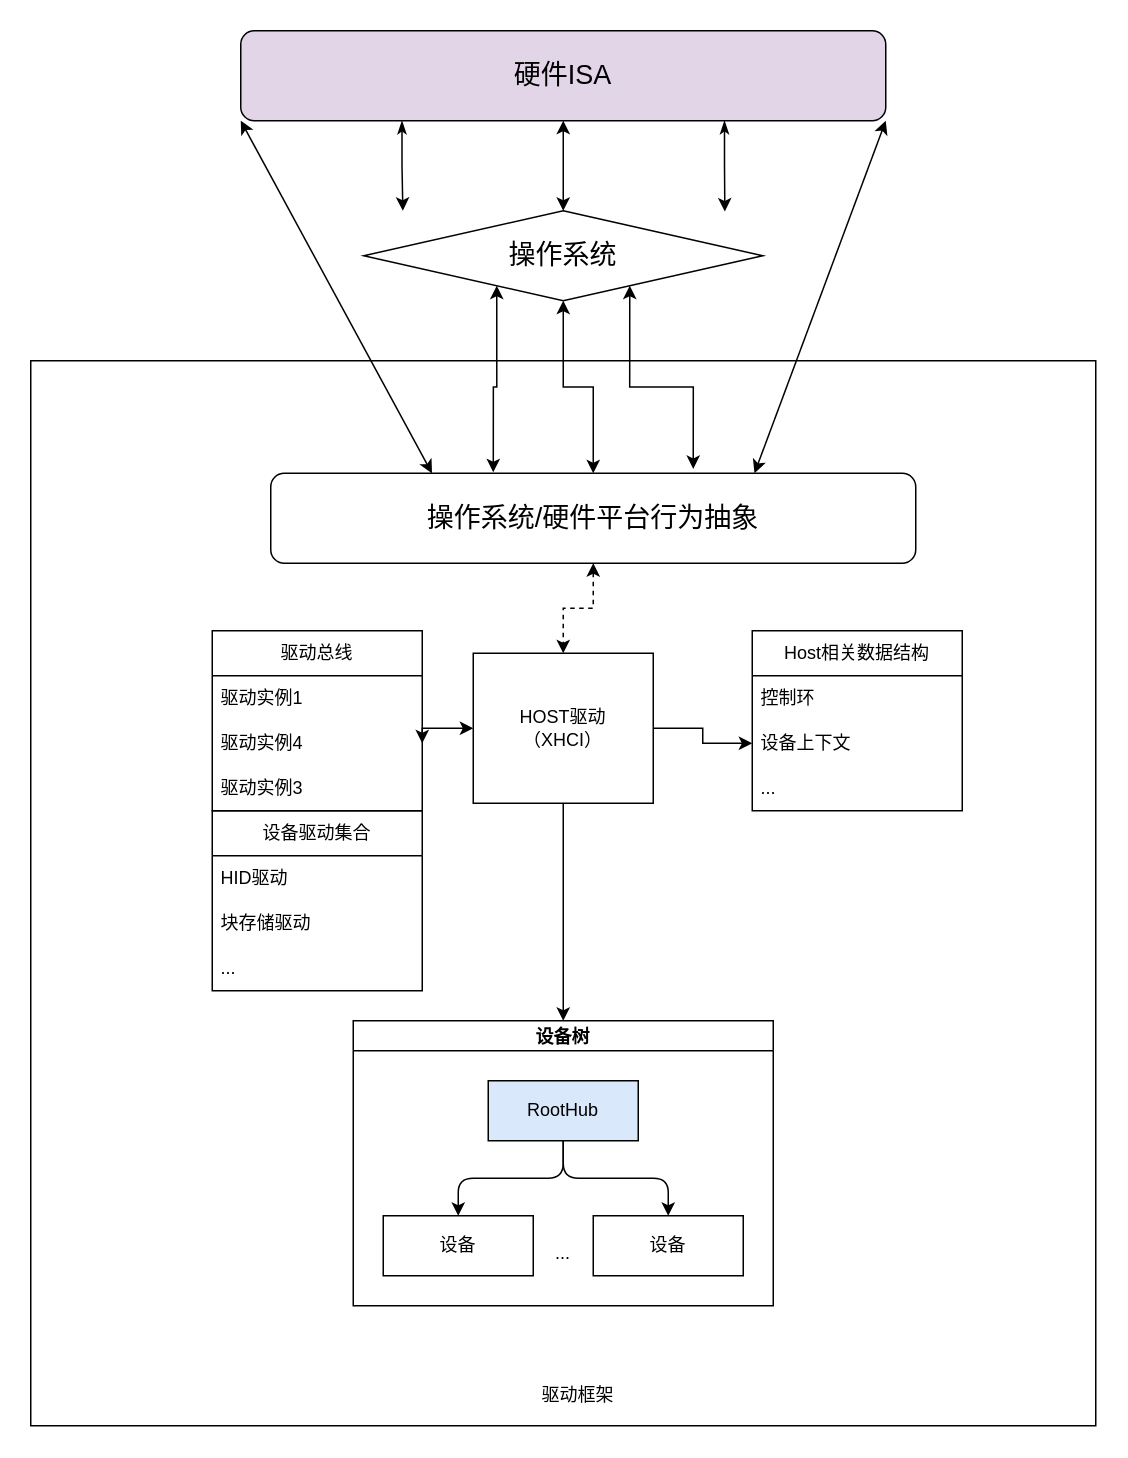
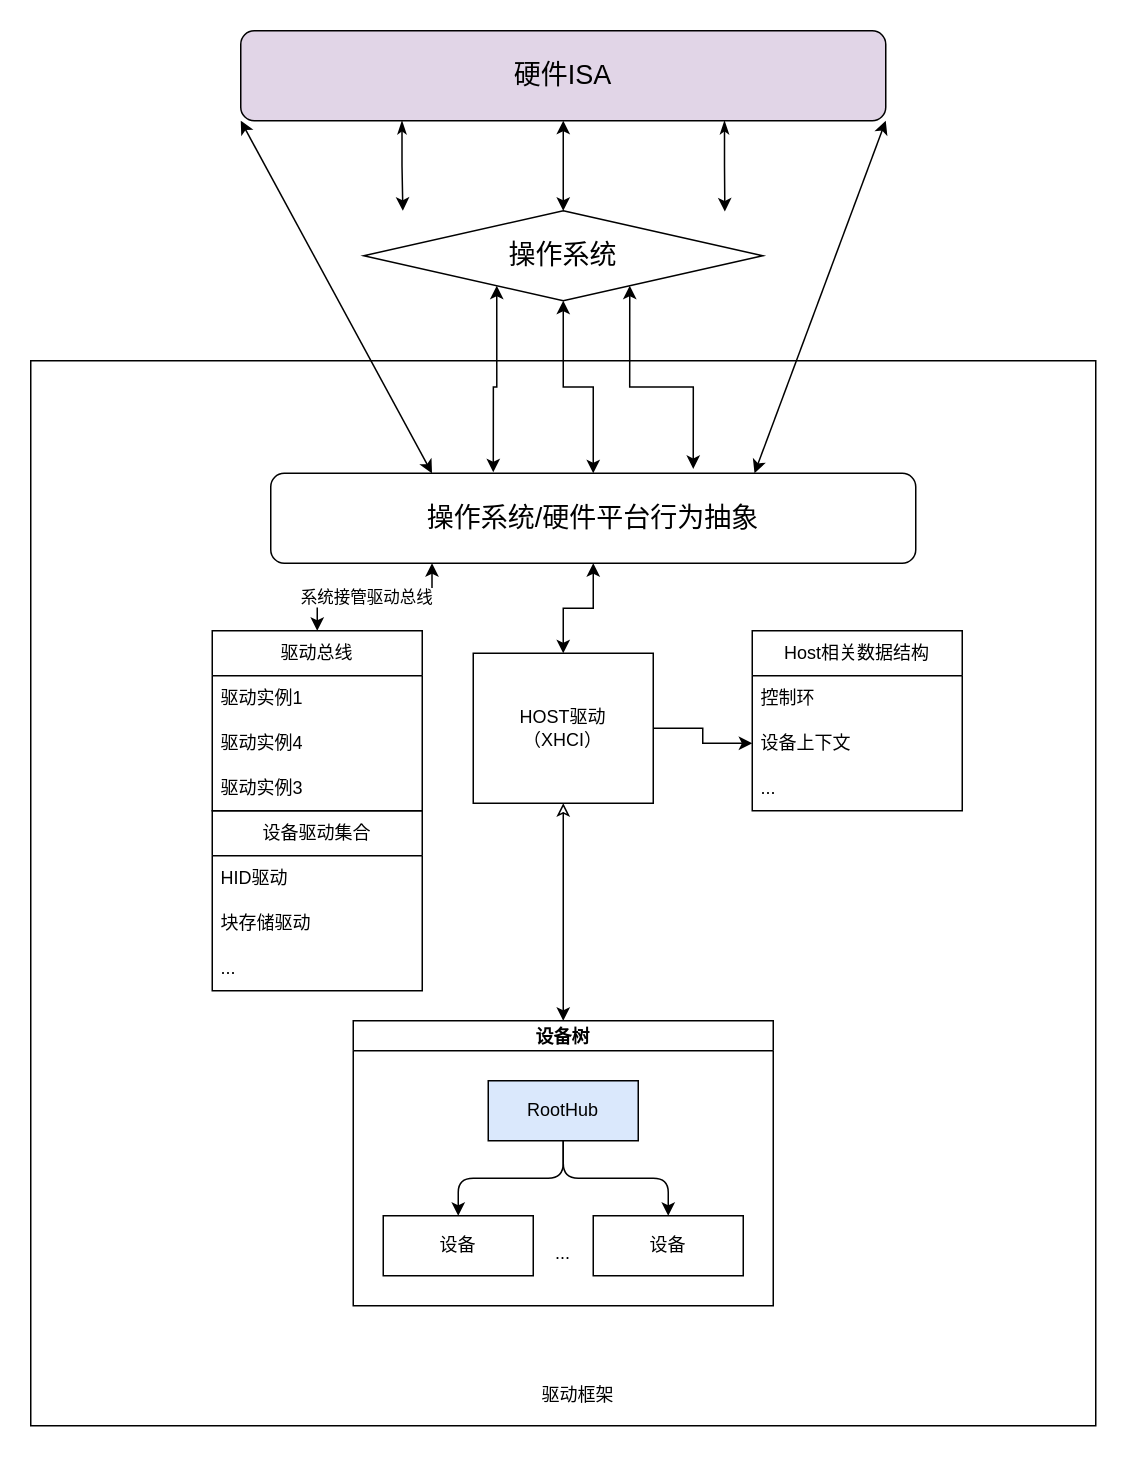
edge "操作系统/硬件平台行为抽象" -- "驱动总线": added, label "系统接管驱动总线"
edge "操作系统/硬件平台行为抽象" -- "HOST驱动 （XHCI）": style dashed -> solid
edge "HOST驱动 （XHCI）" -- "驱动实例4": removed
edge "HOST驱动 （XHCI）" -> "设备树": arrowhead none -> classic
